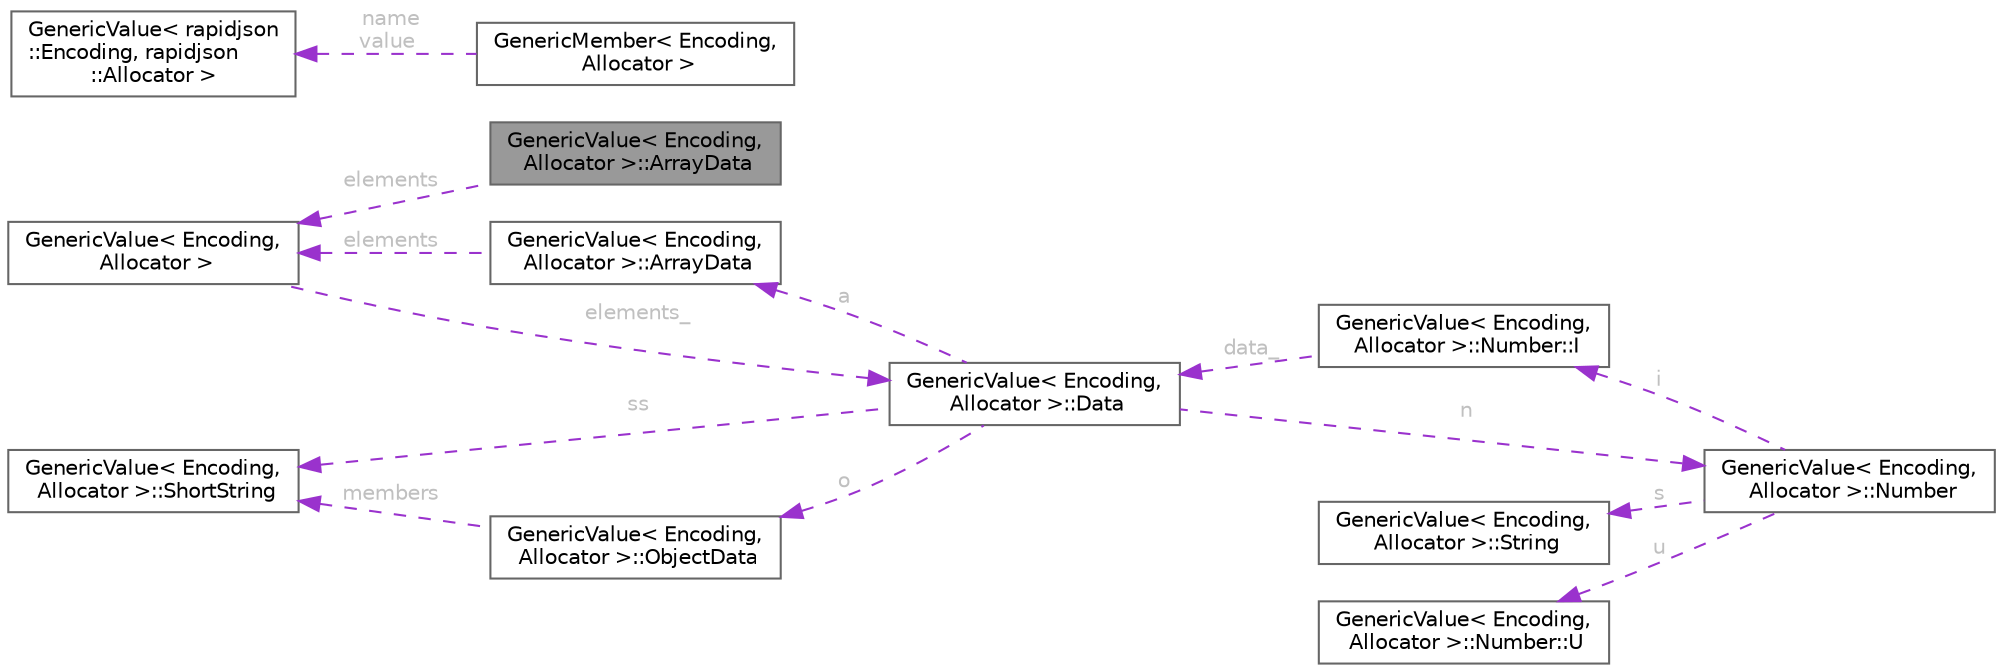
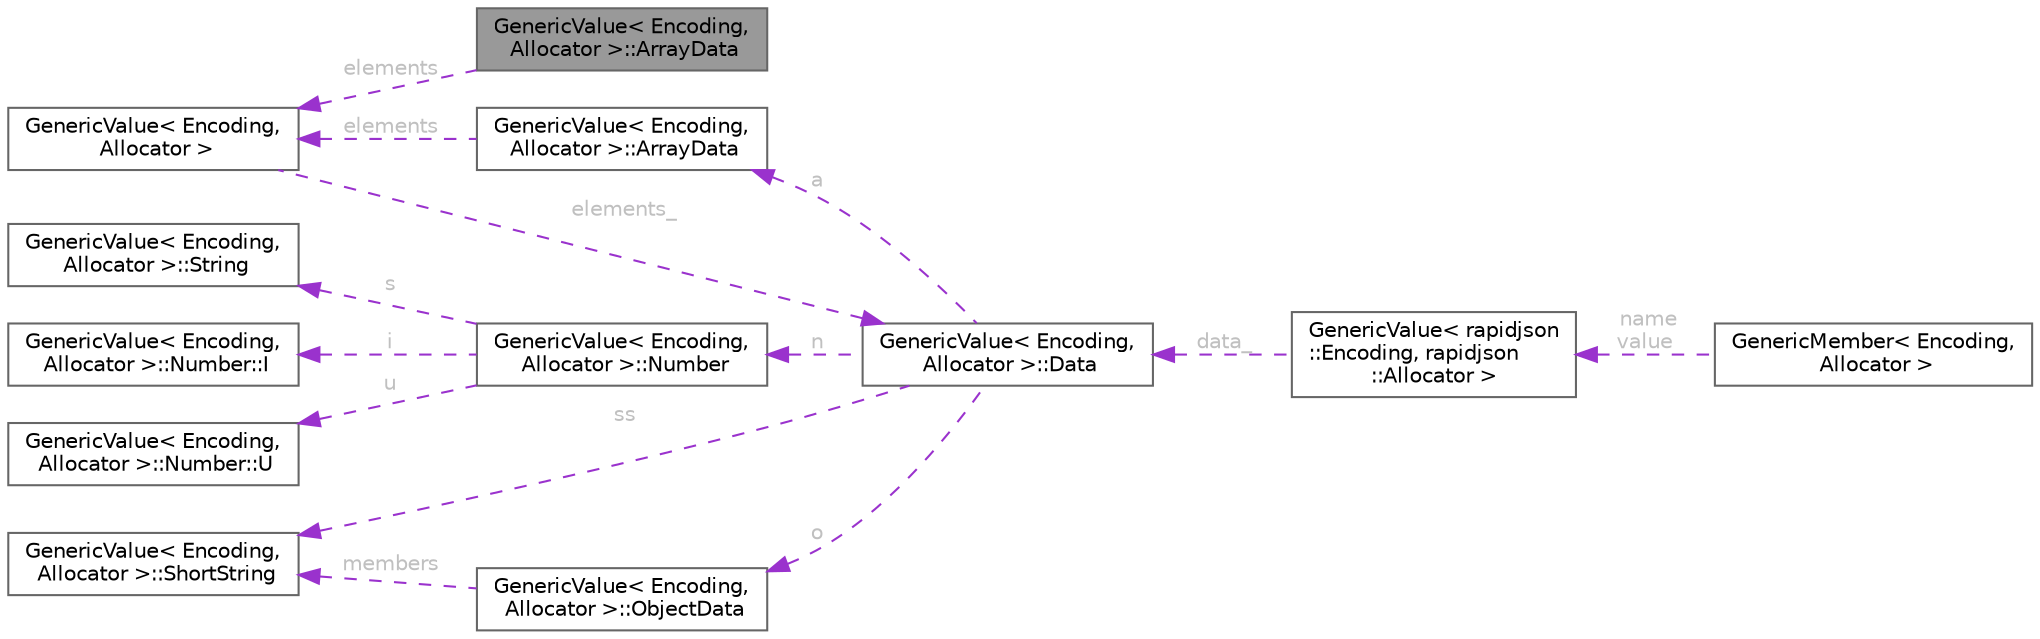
edge "GenericValue< Encoding, Allocator >::Number::I" -> "GenericValue< Encoding, Allocator >::Data": now "GenericValue< rapidjson ::Encoding, rapidjson ::Allocator >" -> "GenericValue< Encoding, Allocator >::Data"
